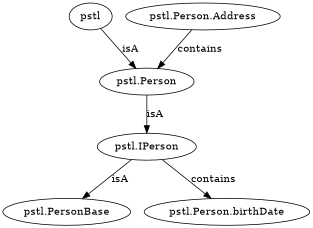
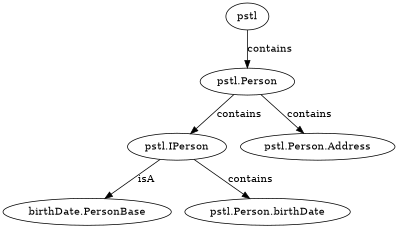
edge "pstl.Person.Address" -> "pstl.Person": reversed
edge "pstl" -> "pstl.Person": label "isA" -> "contains"
edge "pstl.Person" -> "pstl.IPerson": label "isA" -> "contains"
node "pstl.PersonBase": label "pstl.PersonBase" -> "birthDate.PersonBase"
